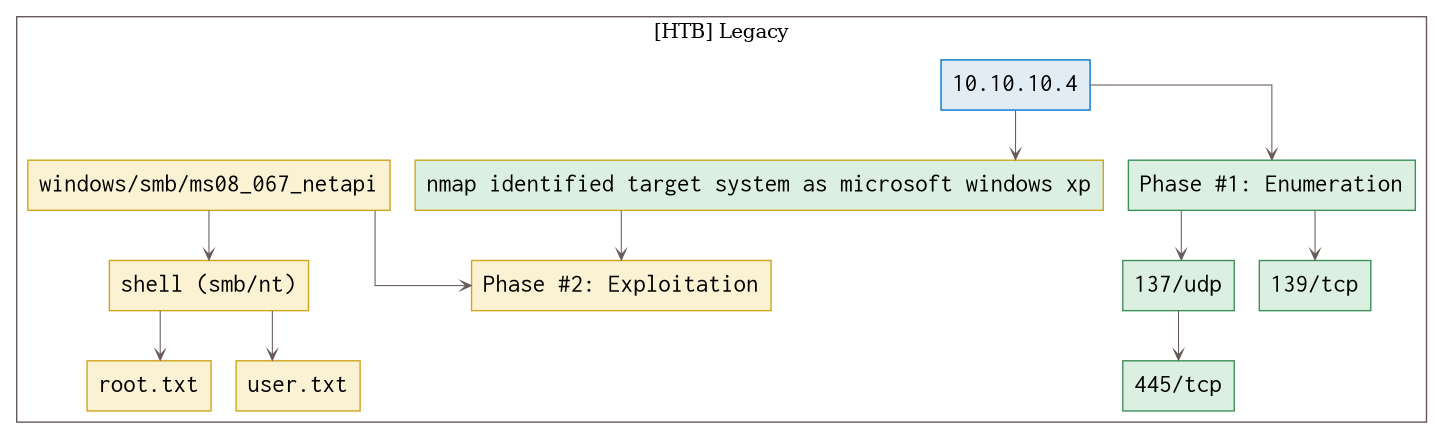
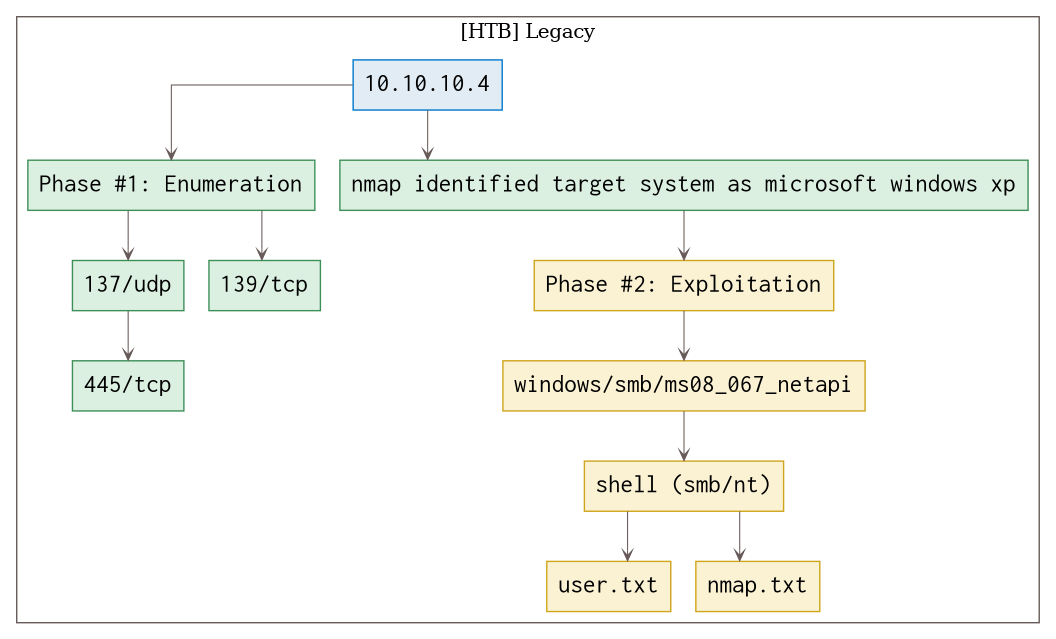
node "nmap identified target system as microsoft windows xp": color #cea51b -> #3d8f58
edge "windows/smb/ms08_067_netapi" -> "Phase #2: Exploitation": reversed
node "root.txt": label "root.txt" -> "nmap.txt"
